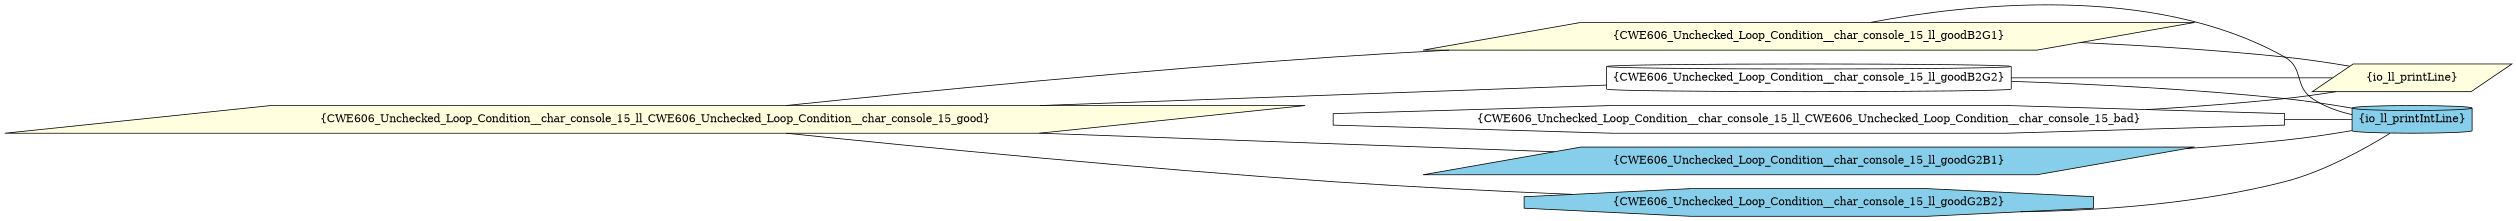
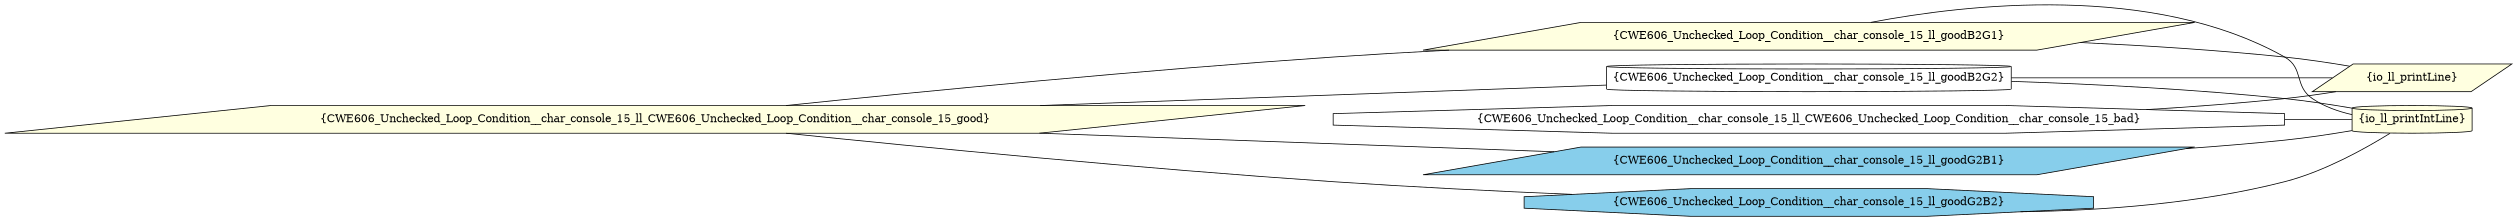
node "{io_ll_printIntLine}": fillcolor skyblue -> lightyellow
